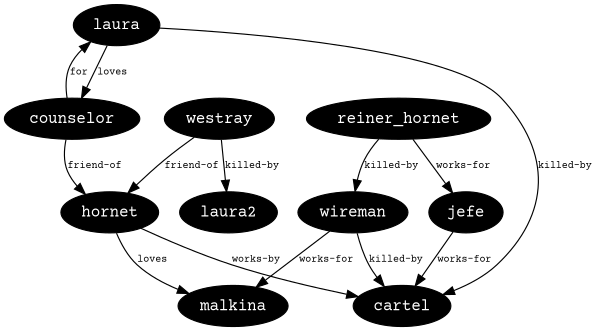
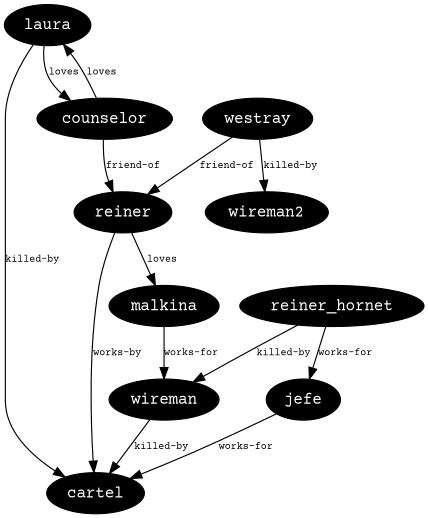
edge "counselor" -> "laura": label "for" -> "loves"
node "hornet": label "hornet" -> "reiner"
node "laura2": label "laura2" -> "wireman2"
edge "wireman" -> "malkina": reversed
